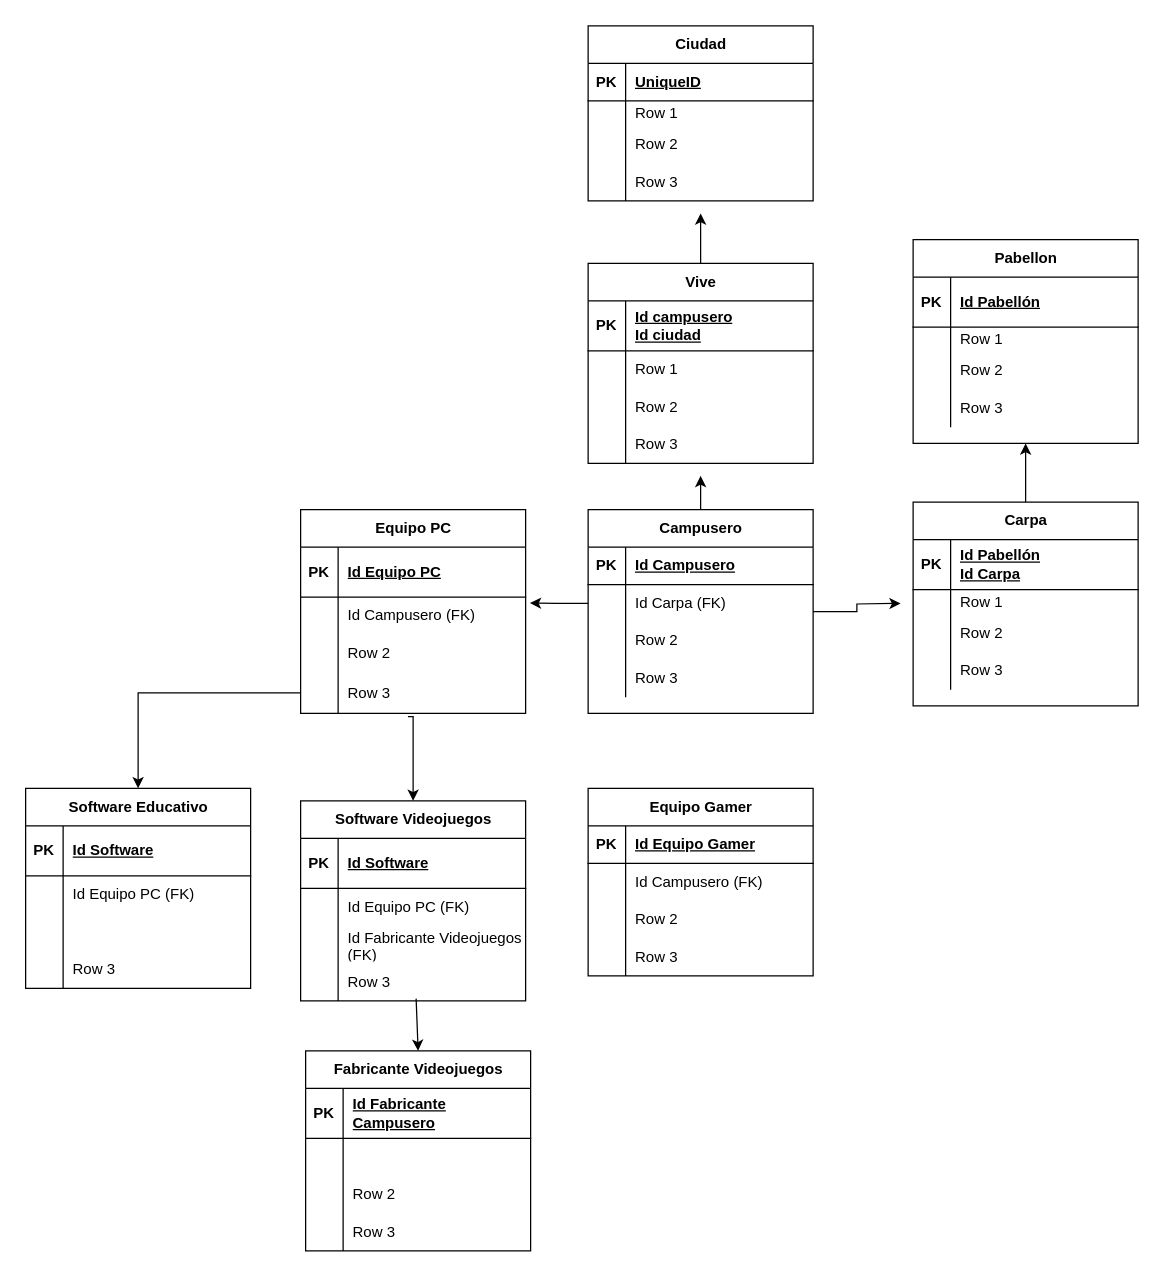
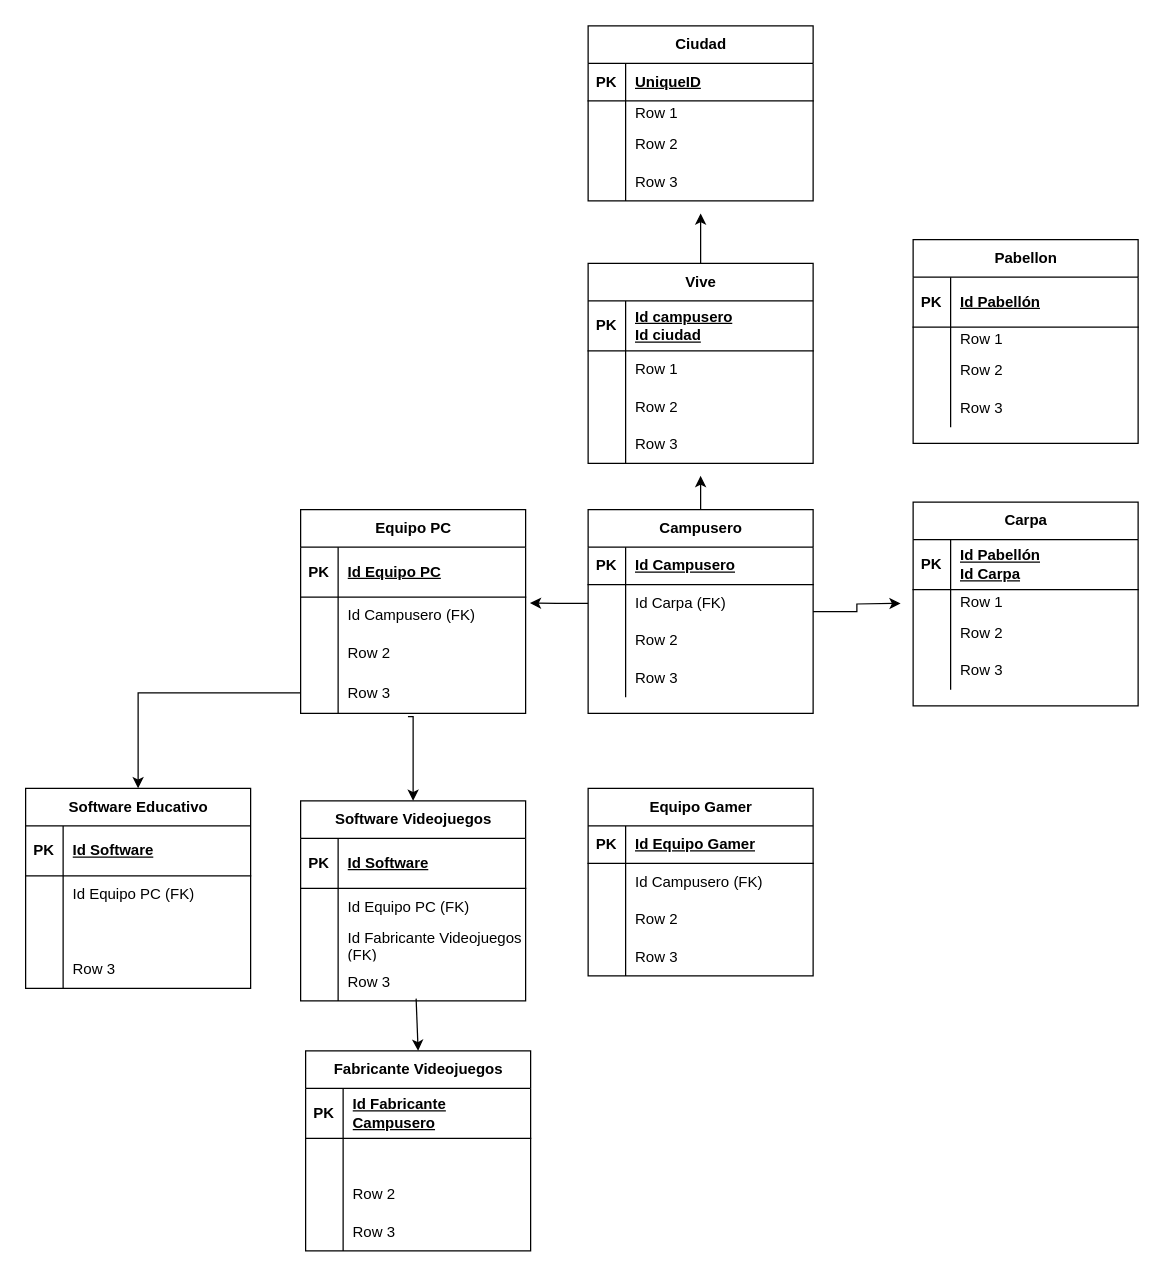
edge "Carpa" -> "Pabellon": removed
